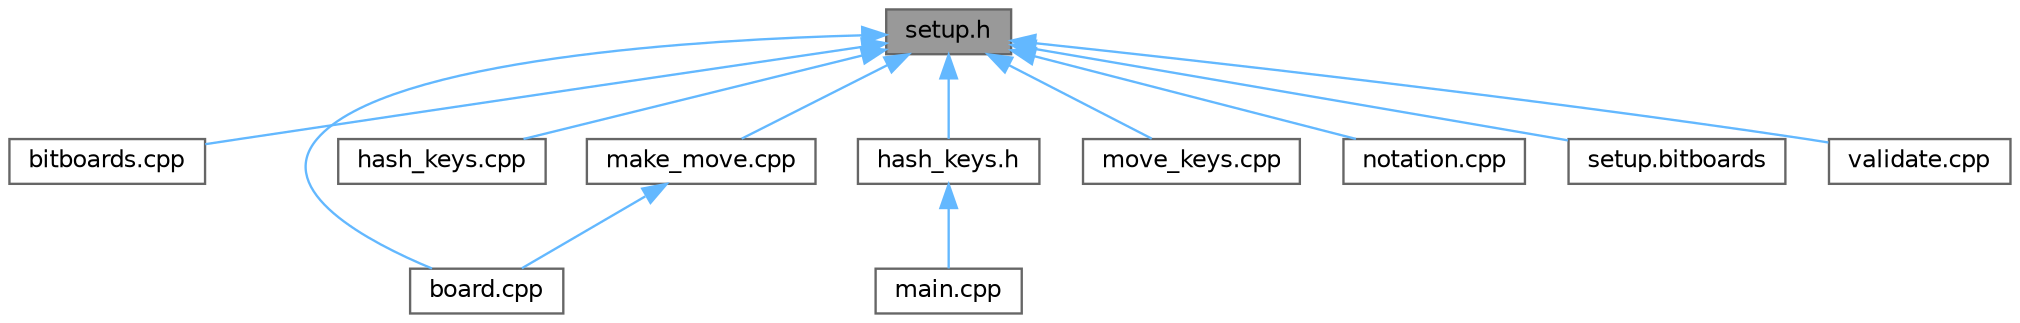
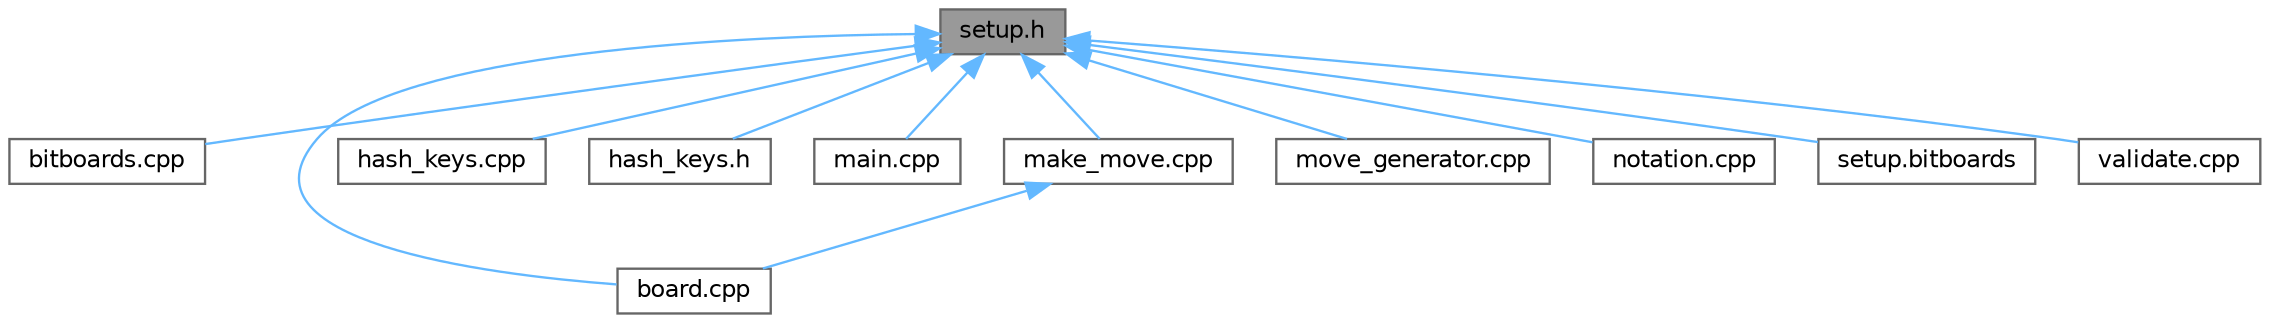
node "move_keys.cpp": label "move_keys.cpp" -> "move_generator.cpp"
edge "main.cpp" -> "hash_keys.h": now "main.cpp" -> "setup.h"
